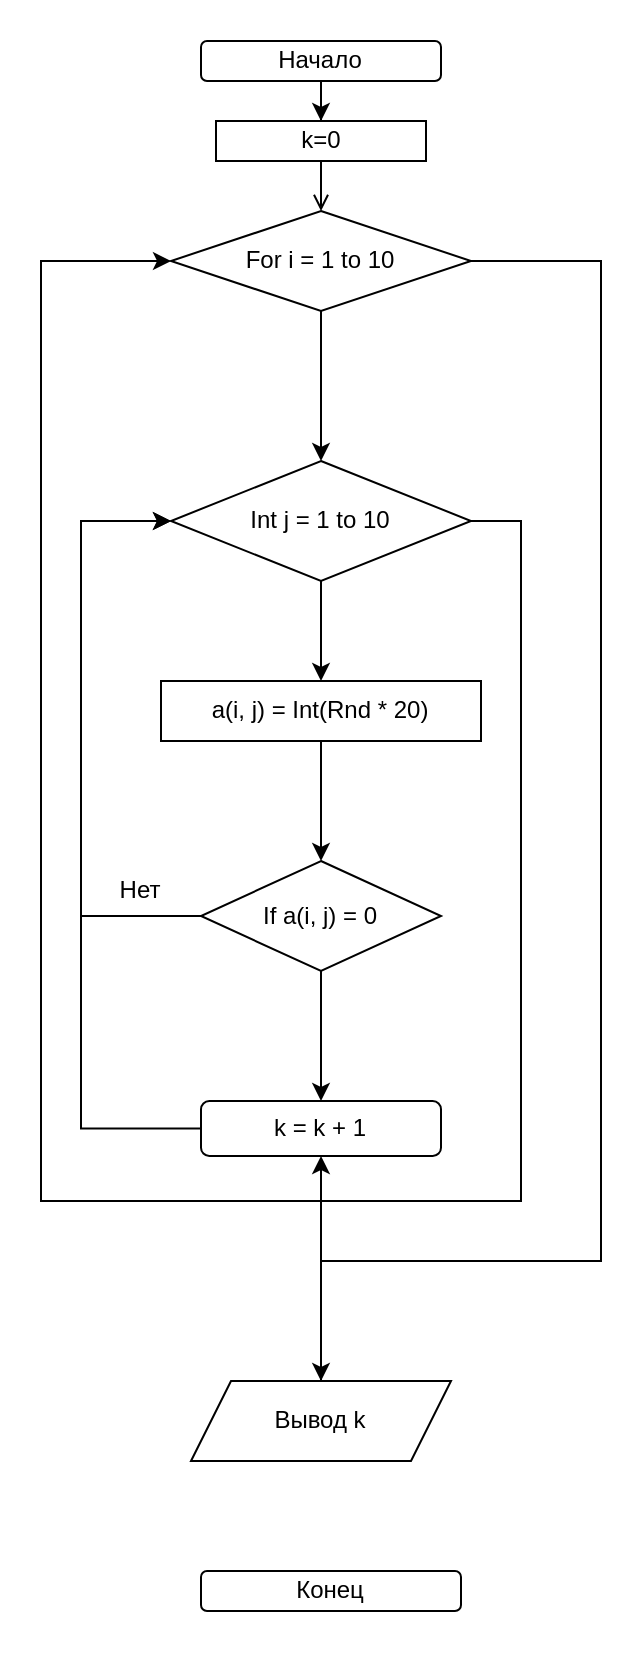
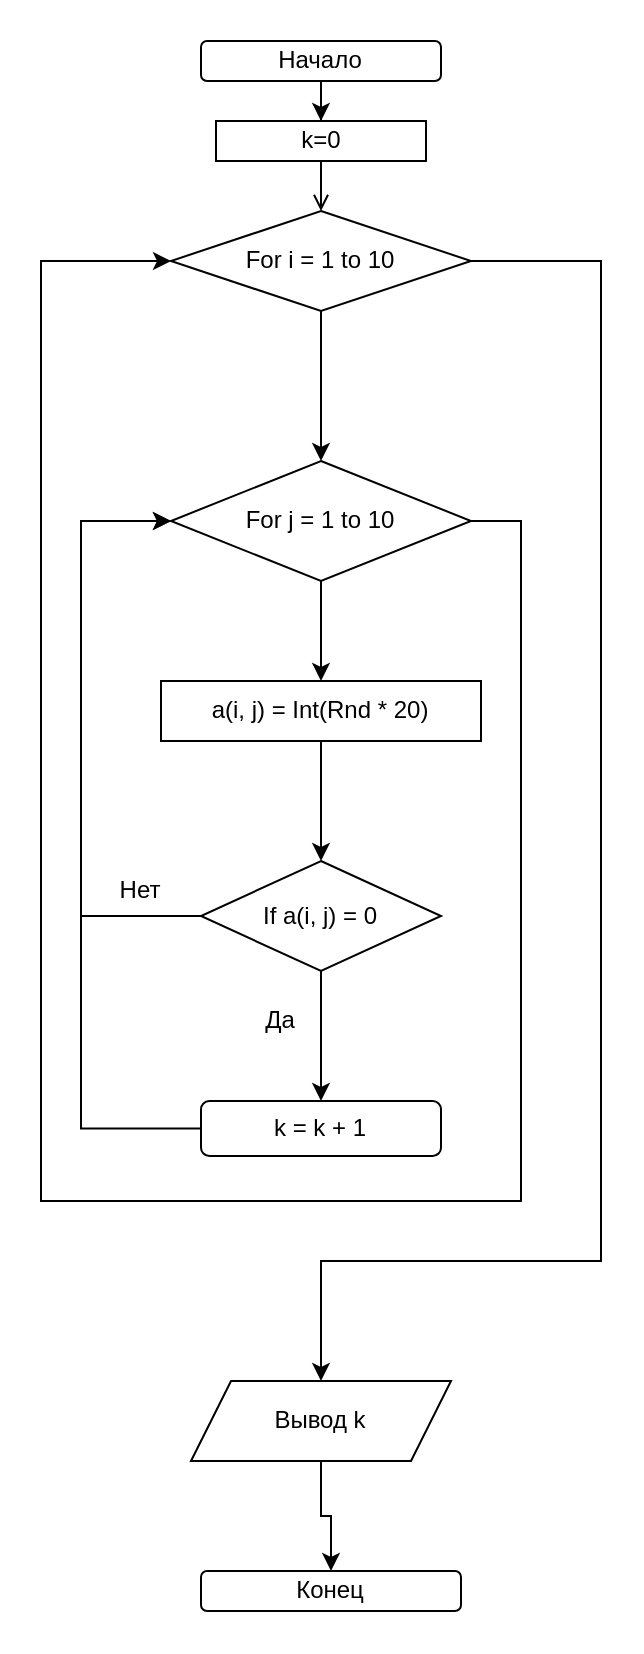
node "Int j = 1 to 10": label "Int j = 1 to 10" -> "For j = 1 to 10"
node "Да": added
edge "Вывод k" -> "k = k + 1": now "Вывод k" -> "Конец"
